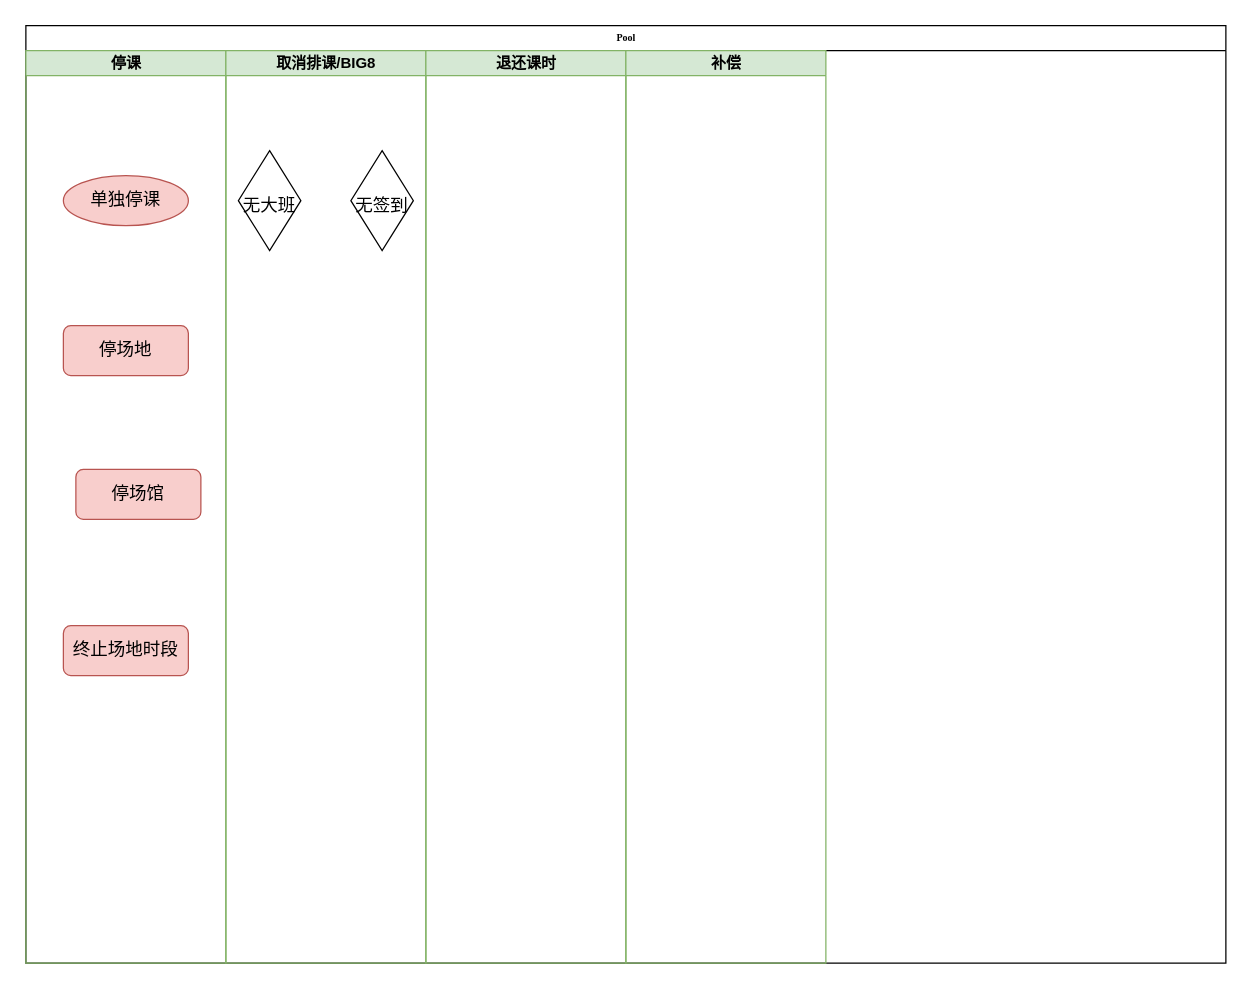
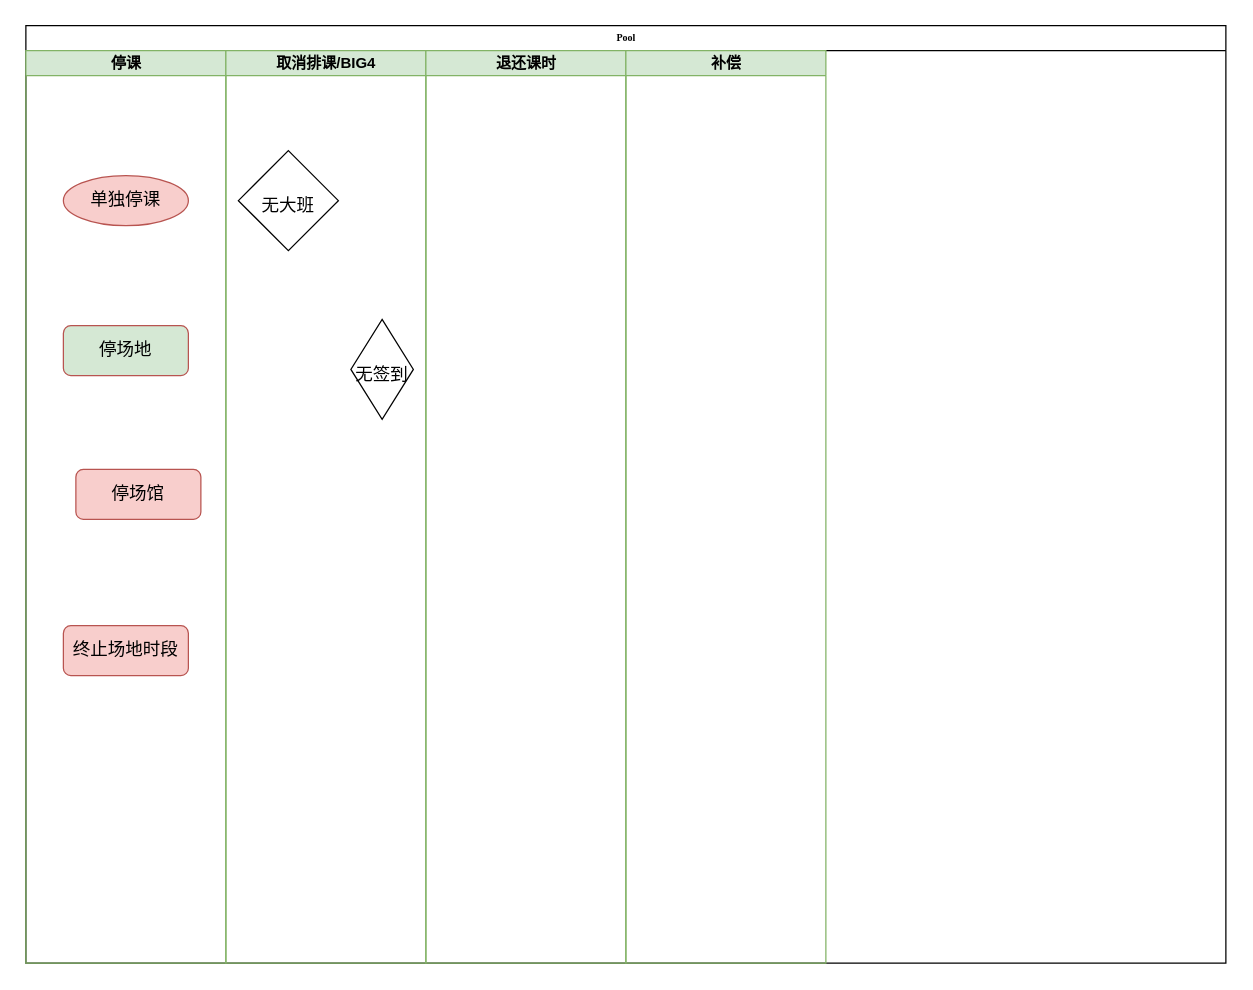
node "取消排课/BIG8": label "取消排课/BIG8" -> "取消排课/BIG4"
node "无大班": size 63x100 -> 100x100
node "无签到": moved (382, 201) -> (382, 369)
node "停场地": fillcolor #f8cecc -> #d5e8d4
